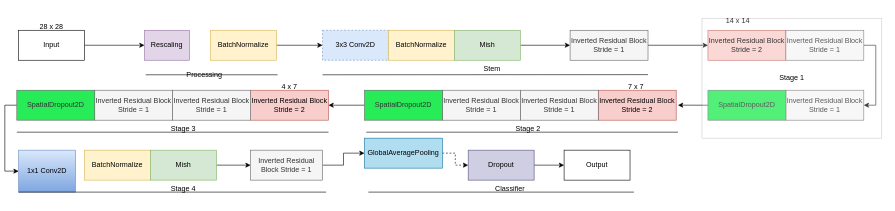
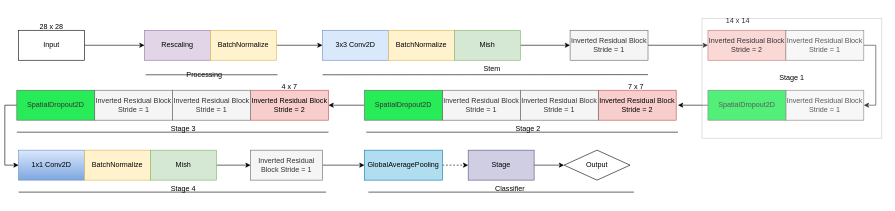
node "Rescaling": size 45x30 -> 66x30
node "3x3 Conv2D": style dashed -> solid
node "GlobalAveragePooling": moved (404, 153) -> (404, 165)
node "Dropout": label "Dropout" -> "Stage"
node "Output": shape rectangle -> diamond
node "1x1 Conv2D": size 57x42 -> 66x30
